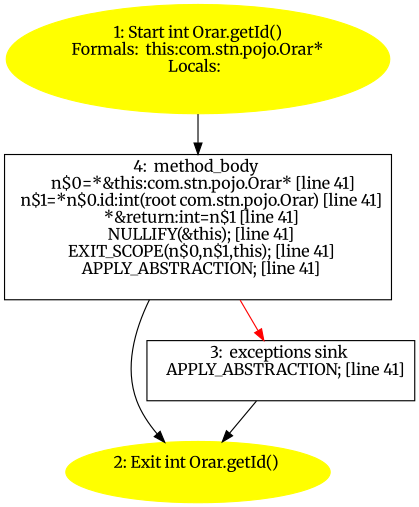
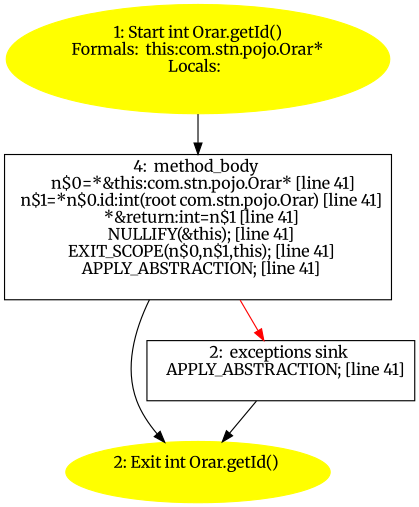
node "3:  exceptions sink APPLY_ABSTRACTION; [line 41]": label "3:  exceptions sink APPLY_ABSTRACTION; [line 41]" -> "2:  exceptions sink APPLY_ABSTRACTION; [line 41]"
